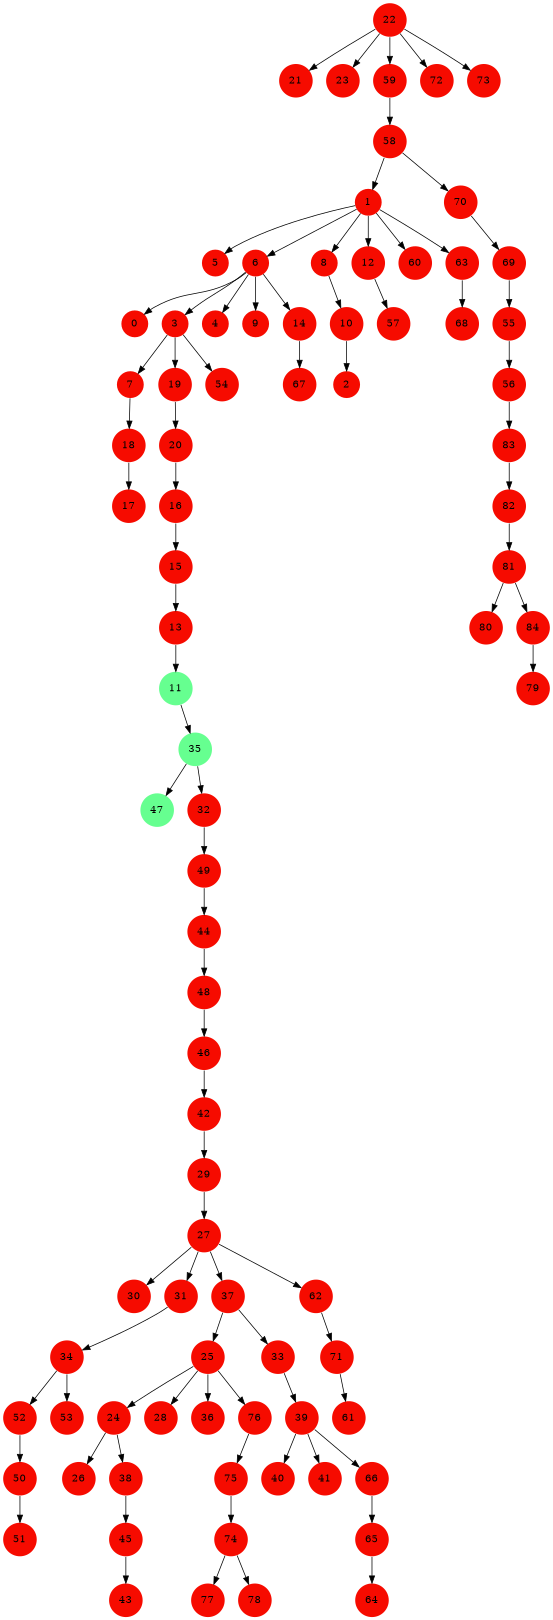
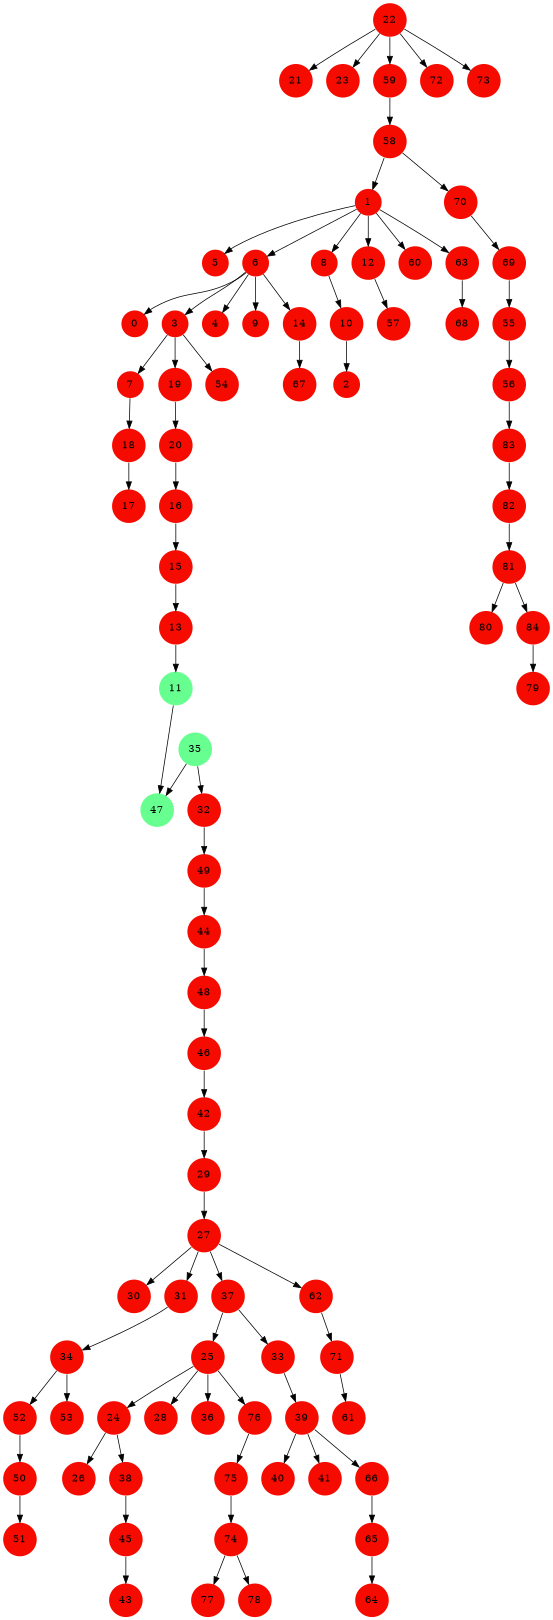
edge "11" -> "35": now "11" -> "47"
